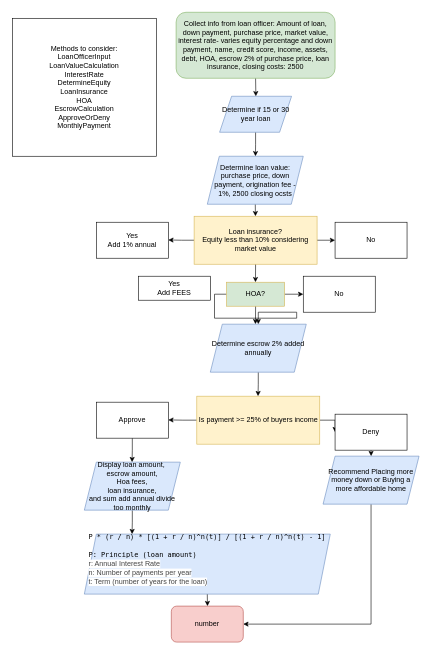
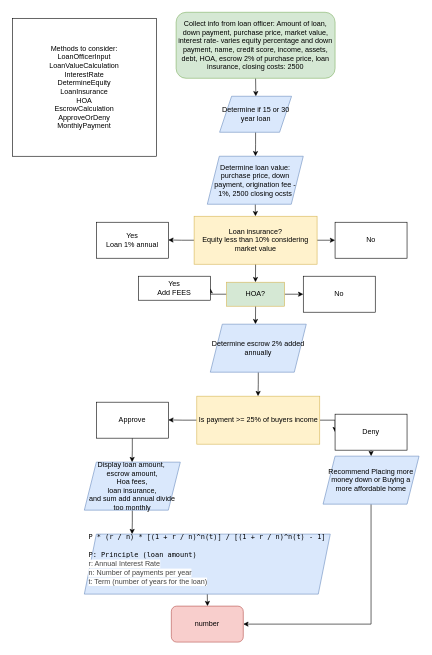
node "Yes Add 1% annual": label "Yes Add 1% annual" -> "Yes Loan 1% annual"
edge "HOA?" -> "Determine escrow 2% added annually": now "HOA?" -> "Yes Add FEES"
